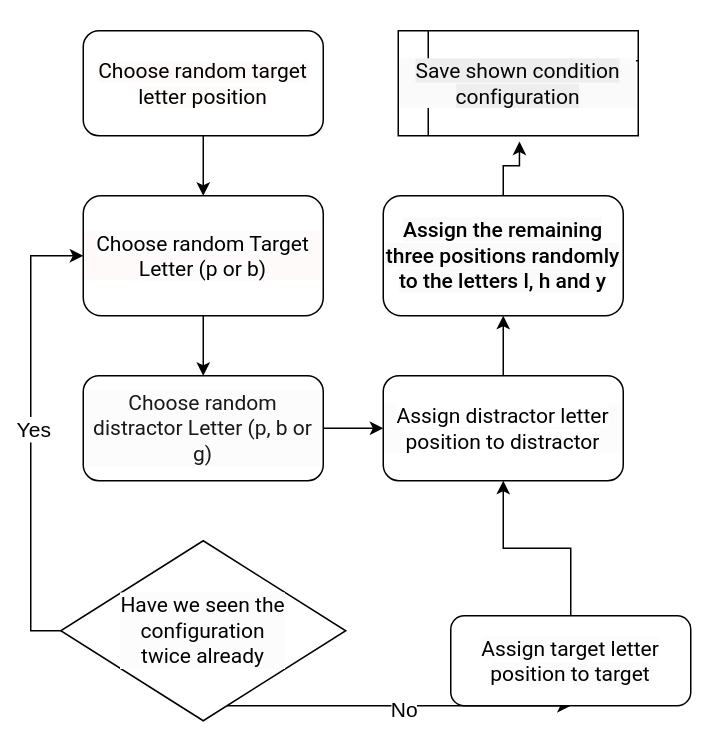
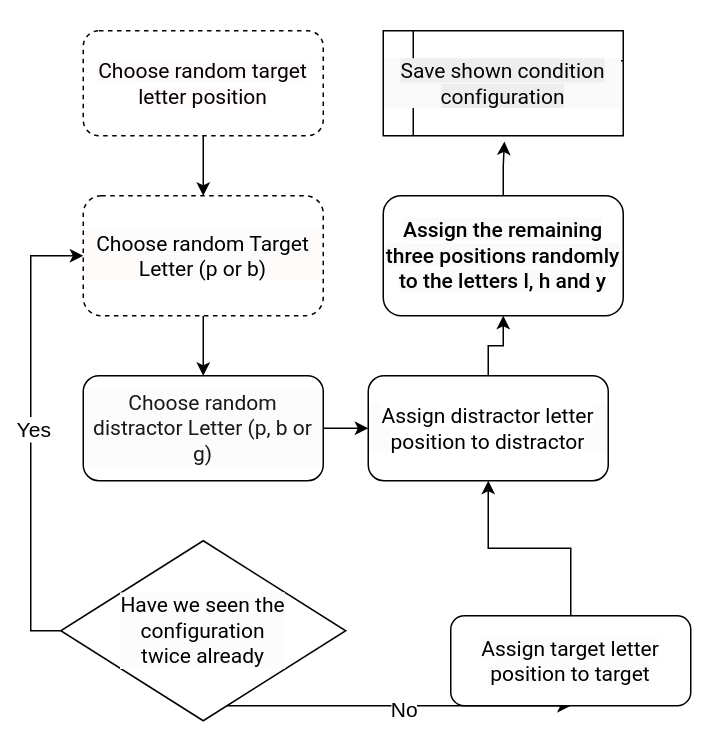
node "Choose random target letter position": style solid -> dashed
node "Save shown condition configuration": moved (518, 83) -> (503, 83)
node "Choose random Target Letter (p or b)": style solid -> dashed
node "Assign distractor letter position to distractor": moved (503, 428) -> (488, 428)
